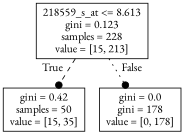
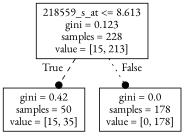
node "gini = 0.0 gini = 178 value = [0, 178]": label "gini = 0.0 gini = 178 value = [0, 178]" -> "gini = 0.0 samples = 178 value = [0, 178]"
